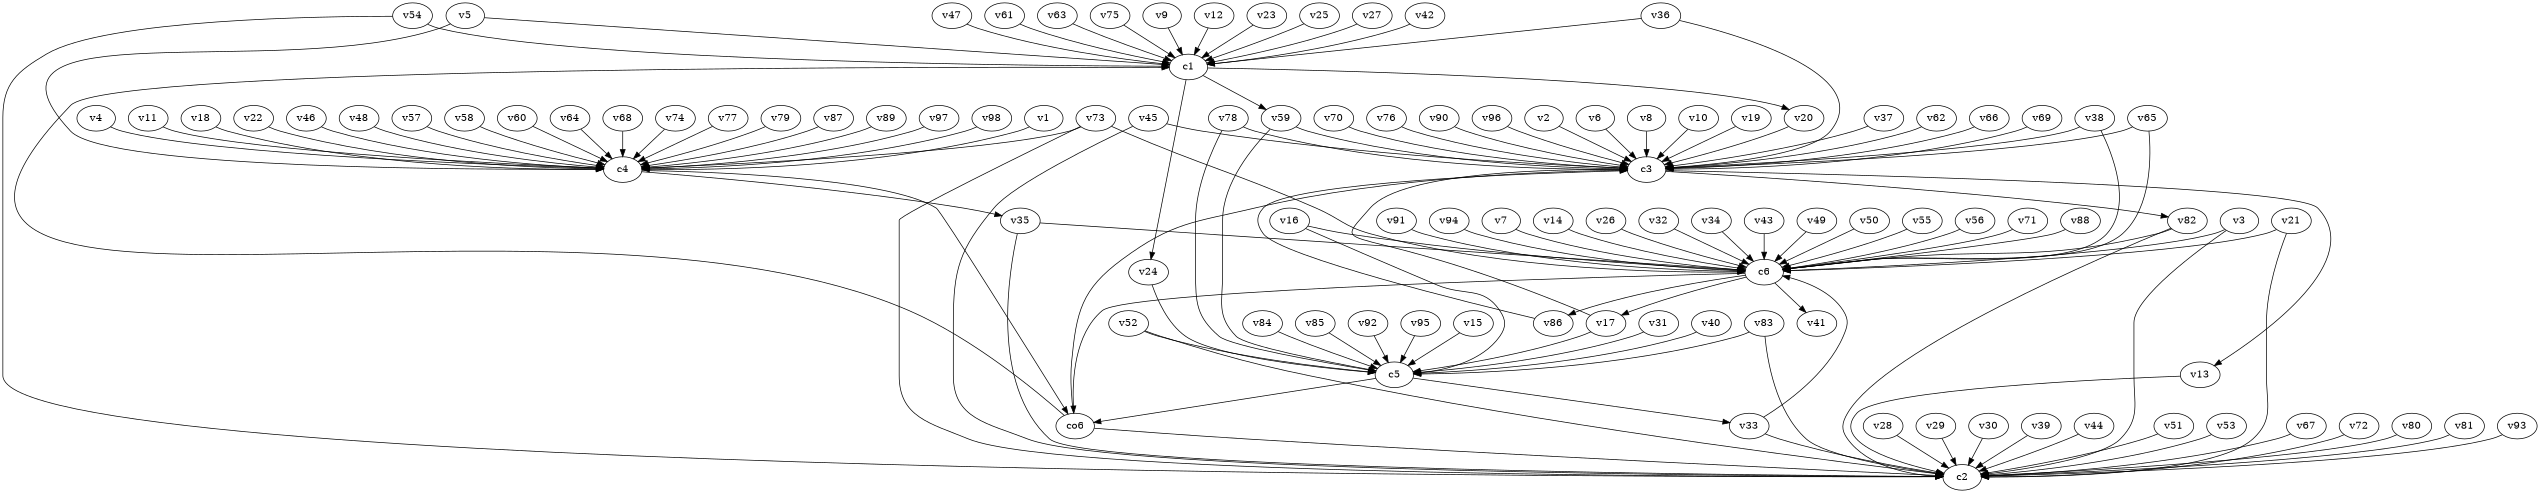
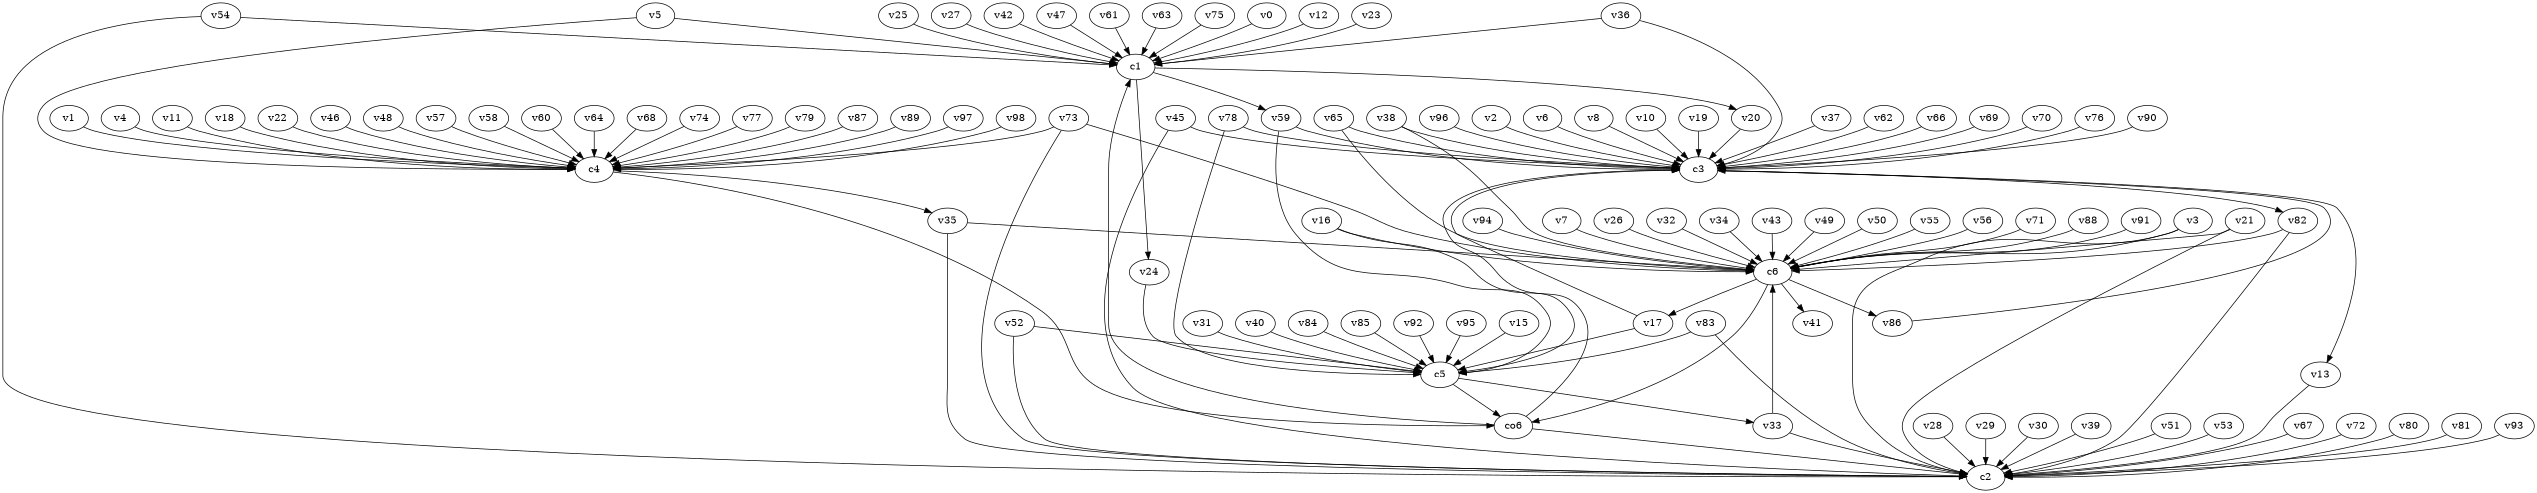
node "v9": label "v9" -> "v0"
node "v14": removed
node "v44": removed
